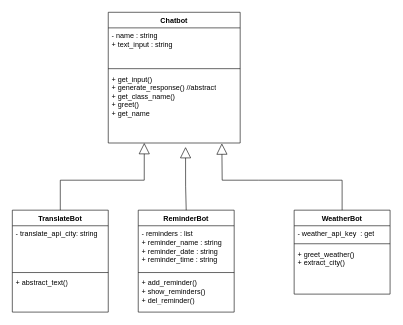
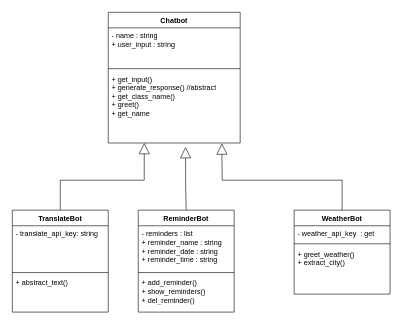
node "- name : string + text_input : string": label "- name : string + text_input : string" -> "- name : string + user_input : string"
node "- translate_api_city: string": label "- translate_api_city: string" -> "- translate_api_key: string"
